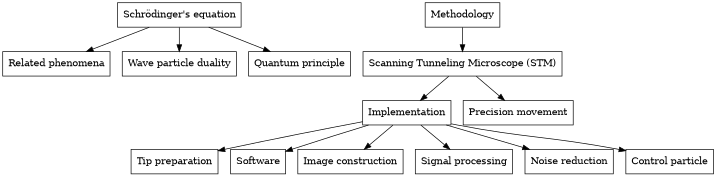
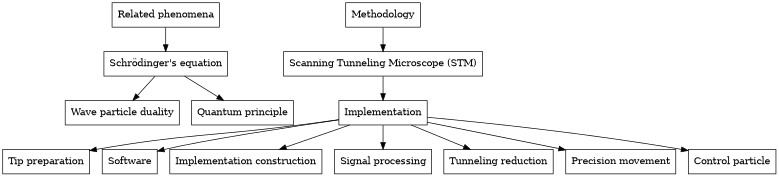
edge "Schrödinger's equation" -> "Related phenomena": reversed
edge "Scanning Tunneling Microscope (STM)" -> "Precision movement": now "Implementation" -> "Precision movement"
node "Image construction": label "Image construction" -> "Implementation construction"
node "Noise reduction": label "Noise reduction" -> "Tunneling reduction"
